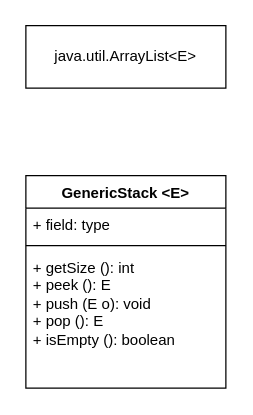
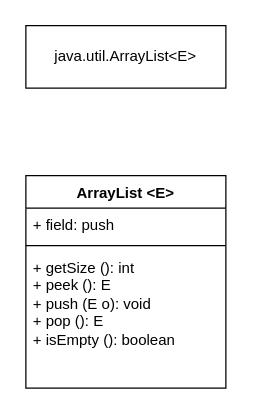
node "GenericStack <E>": label "GenericStack <E>" -> "ArrayList <E>"
node "+ field: type": label "+ field: type" -> "+ field: push"
